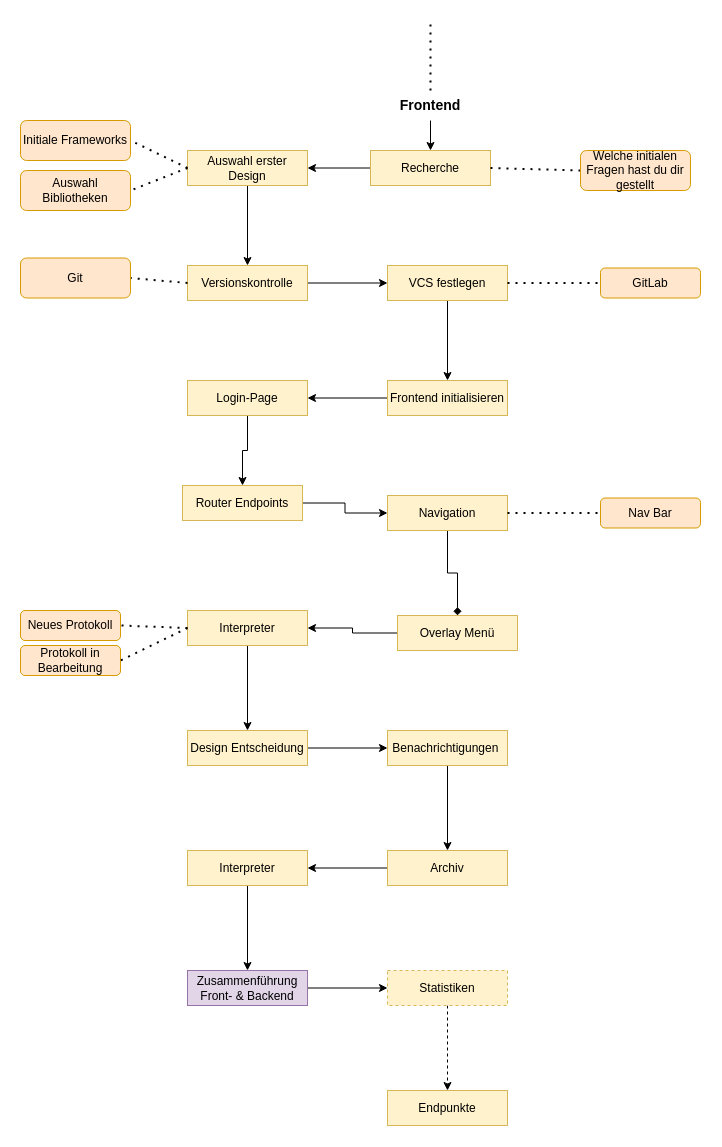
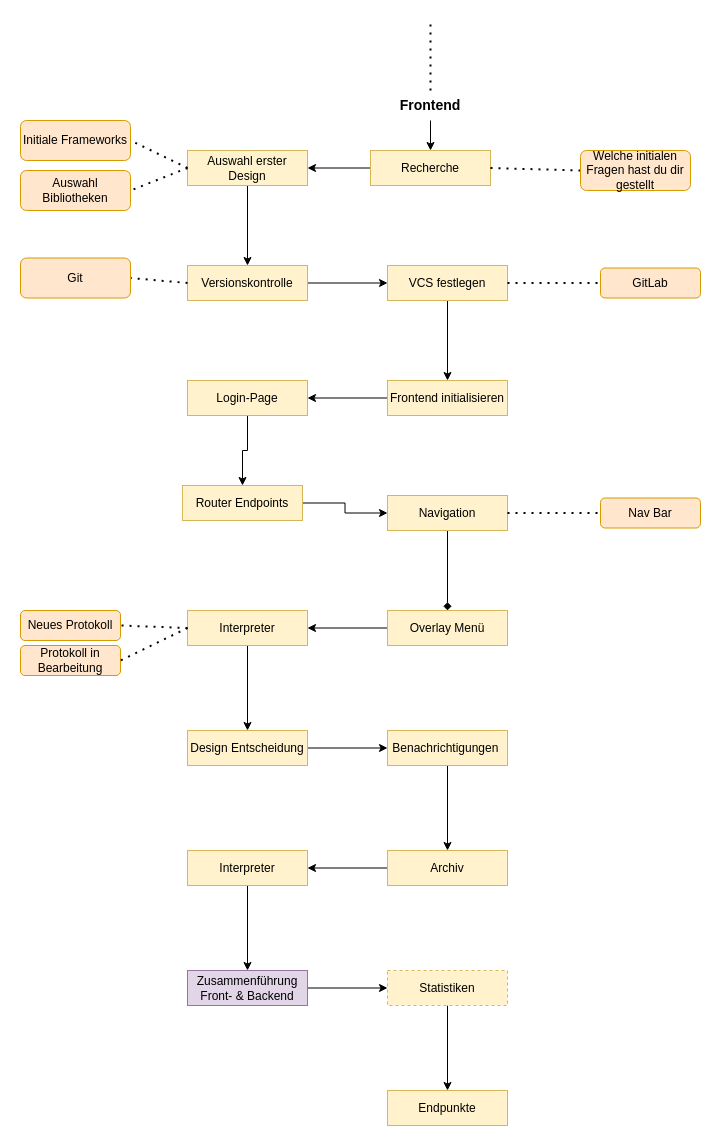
node "Overlay Menü": moved (458, 633) -> (448, 628)
edge "Statistiken" -> "Endpunkte": style dashed -> solid
